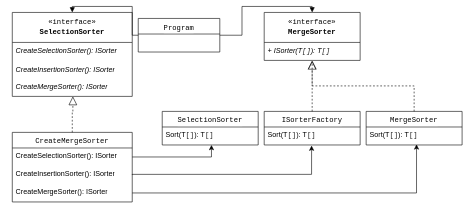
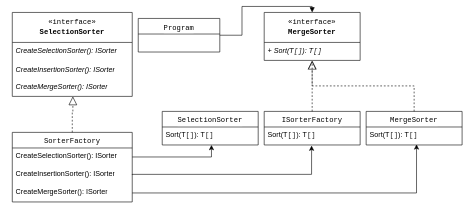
edge "Program" -> "«interface» SelectionSorter": removed
node "+ ISorter(T[]): T[]": label "+ ISorter(T[]): T[]" -> "+ Sort(T[]): T[]"
node "CreateMergeSorter": label "CreateMergeSorter" -> "SorterFactory"
